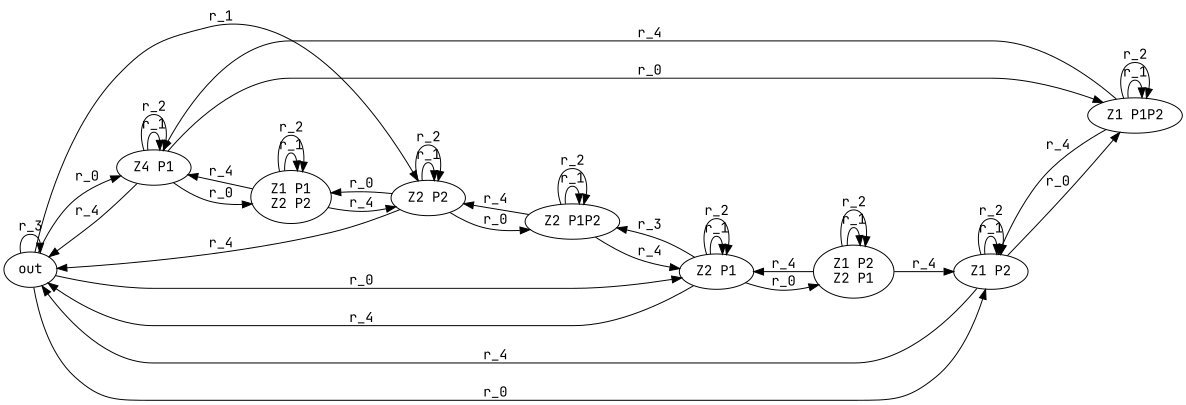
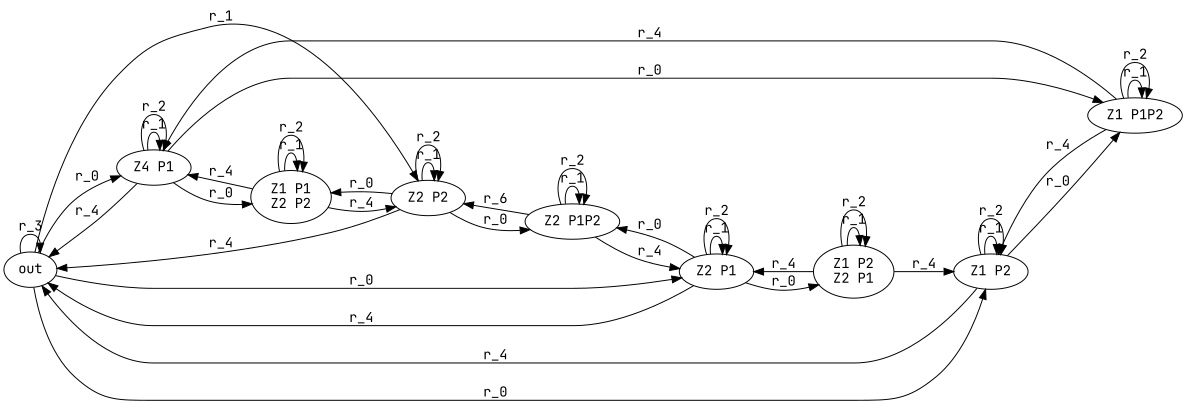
edge "Z2 P1P2" -> "Z2 P2": label "r_4" -> "r_6"
edge "Z2 P1" -> "Z2 P1P2": label "r_3" -> "r_0"
